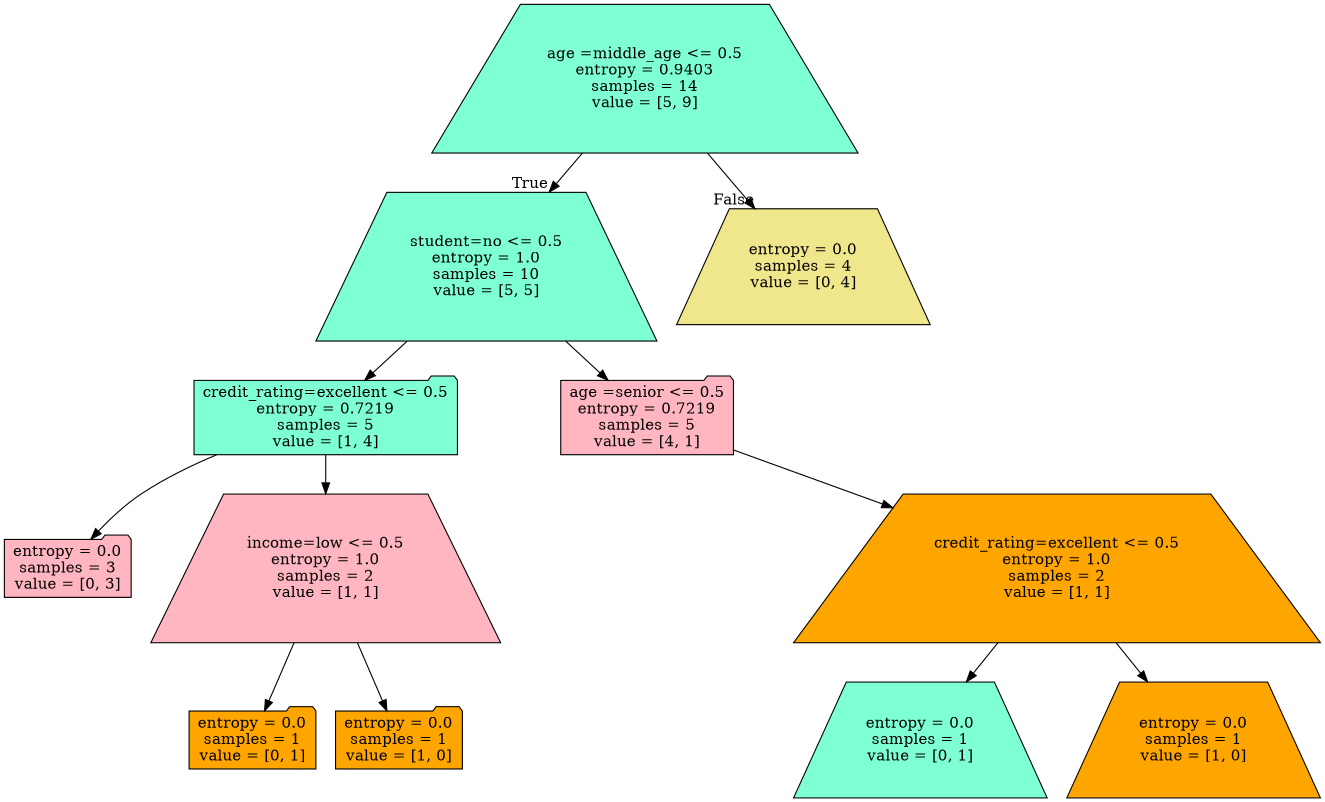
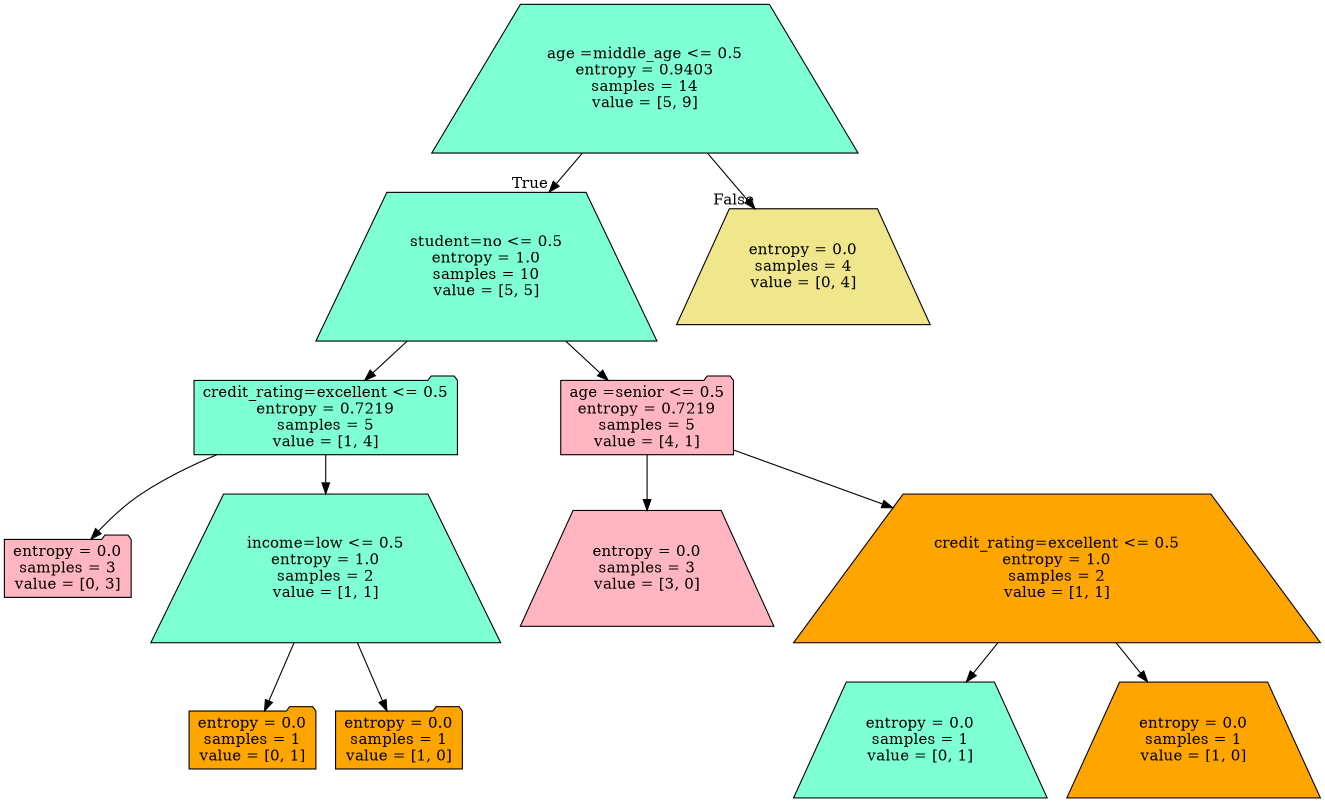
node "income=low <= 0.5 entropy = 1.0 samples = 2 value = [1, 1]": fillcolor lightpink -> aquamarine
node "entropy = 0.0 samples = 3 value = [3, 0]": added
